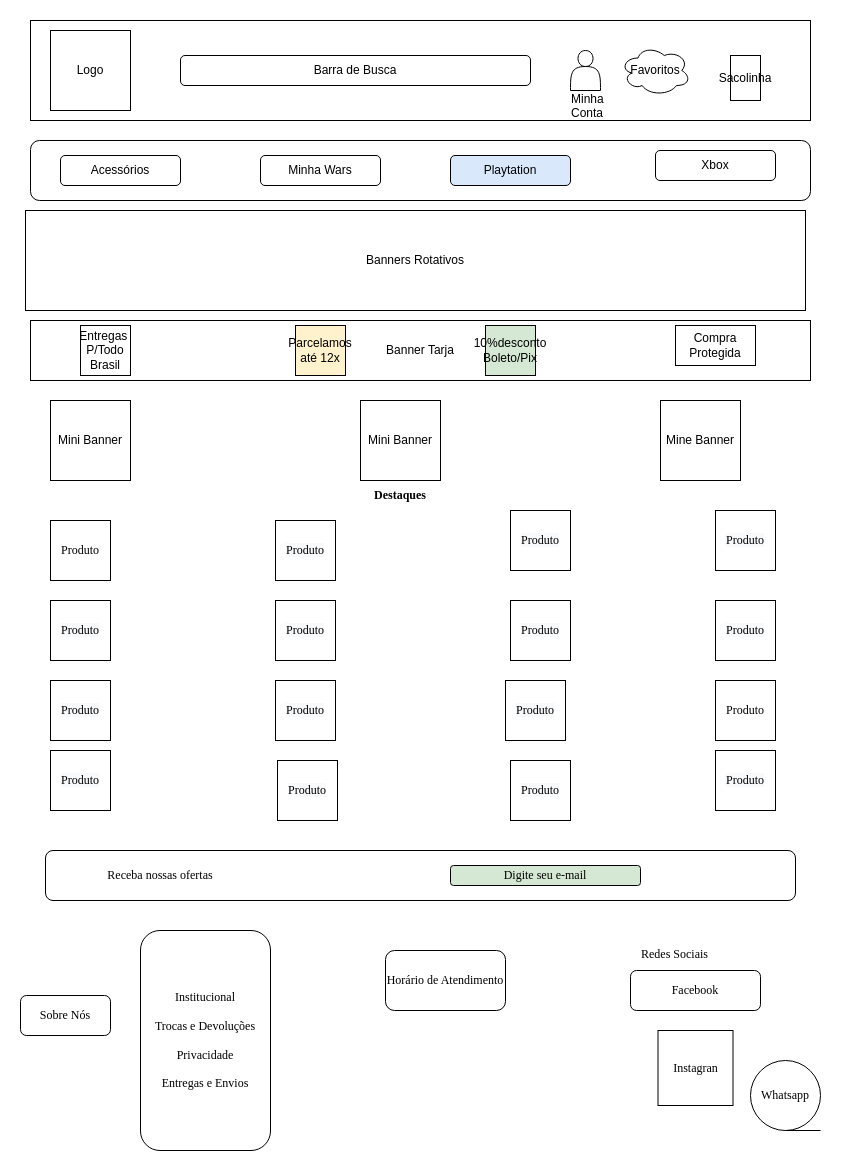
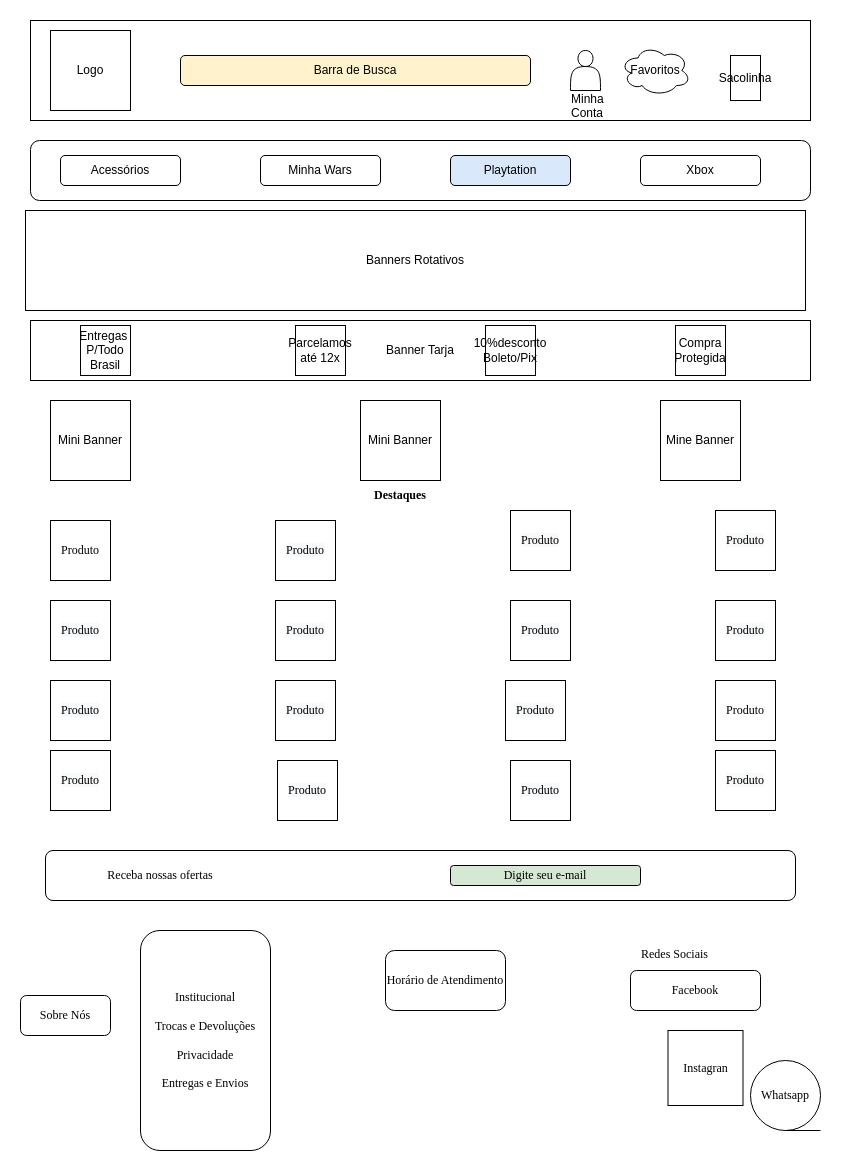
node "Barra de Busca": fillcolor #ffffff -> #fff2cc
node "Xbox": moved (716, 166) -> (701, 171)
node "Compra Protegida": size 80x40 -> 50x50
node "Parcelamos até 12x": fillcolor #fff2cc -> #ffffff
node "10%desconto Boleto/Pix": fillcolor #d5e8d4 -> #ffffff
node "Instagran": moved (696, 1068) -> (706, 1068)
